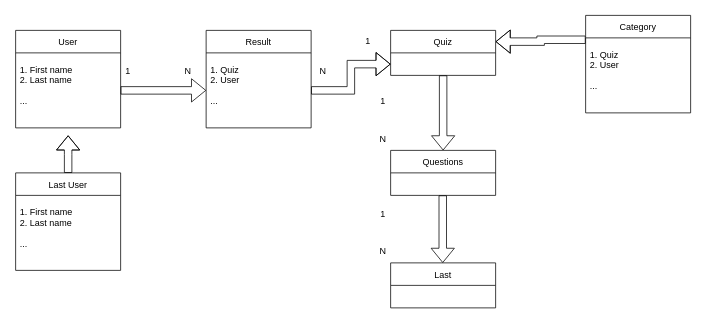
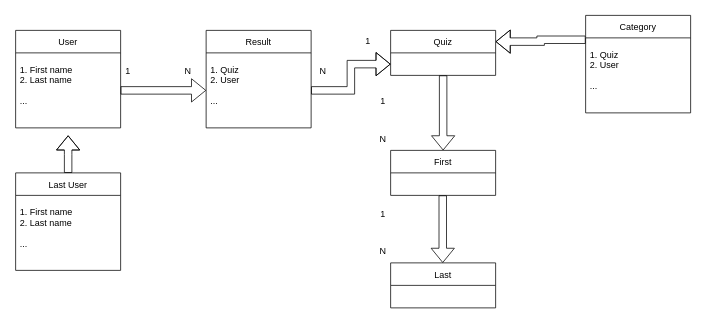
node "Questions": label "Questions" -> "First"
